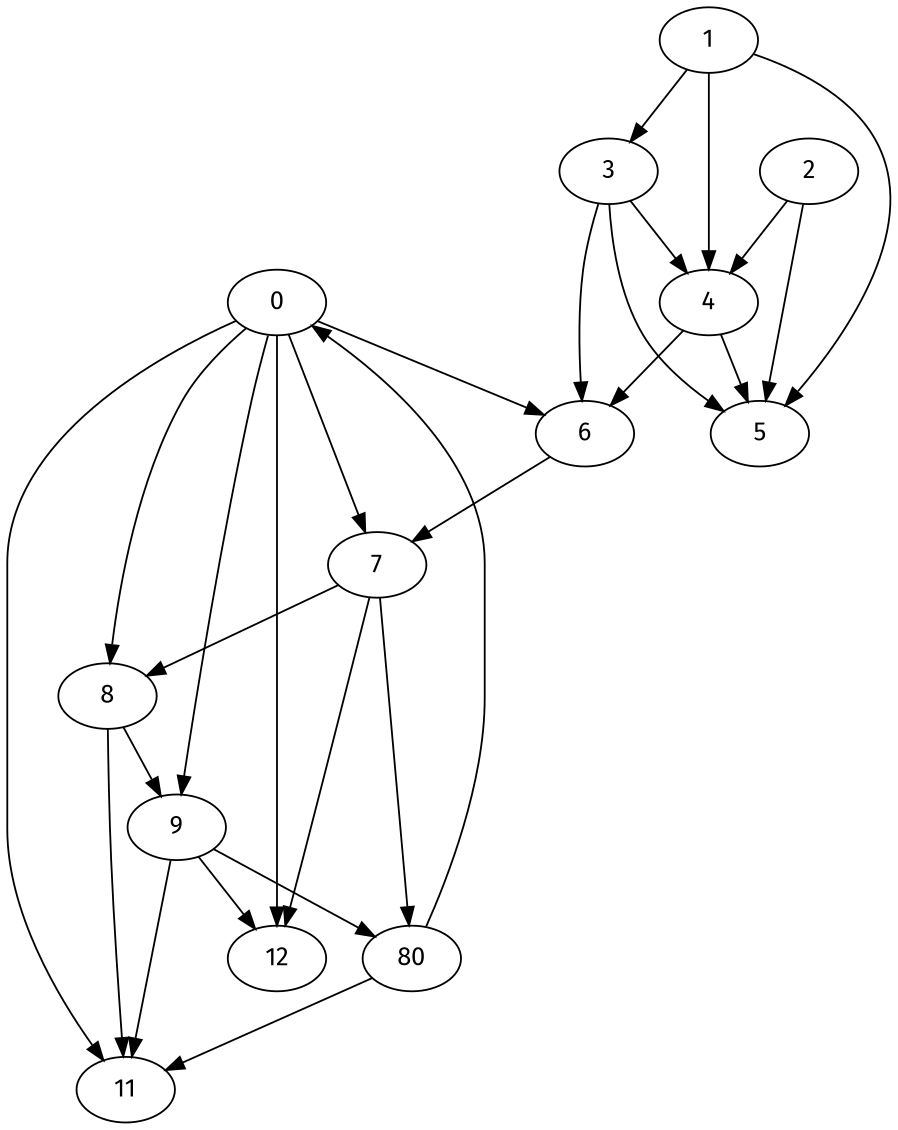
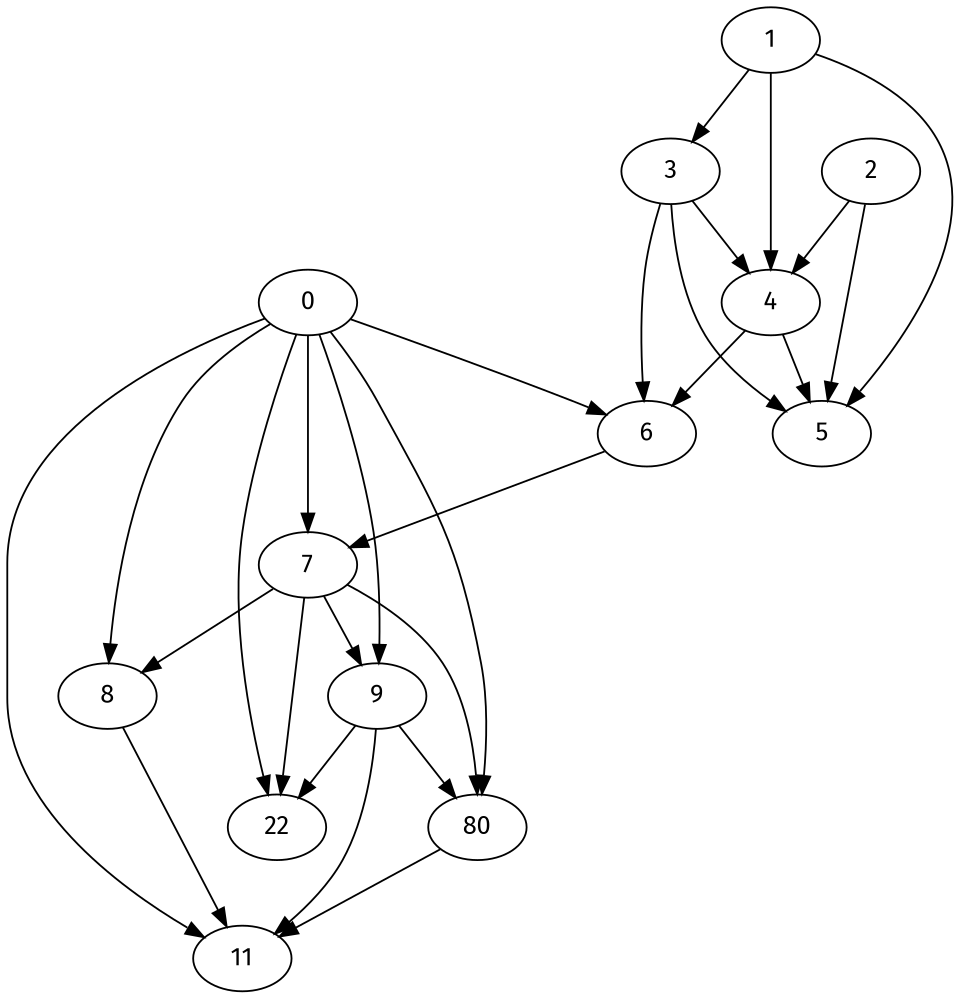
edge "80" -> "0": reversed
edge "8" -> "9": now "7" -> "9"
node "12": label "12" -> "22"
